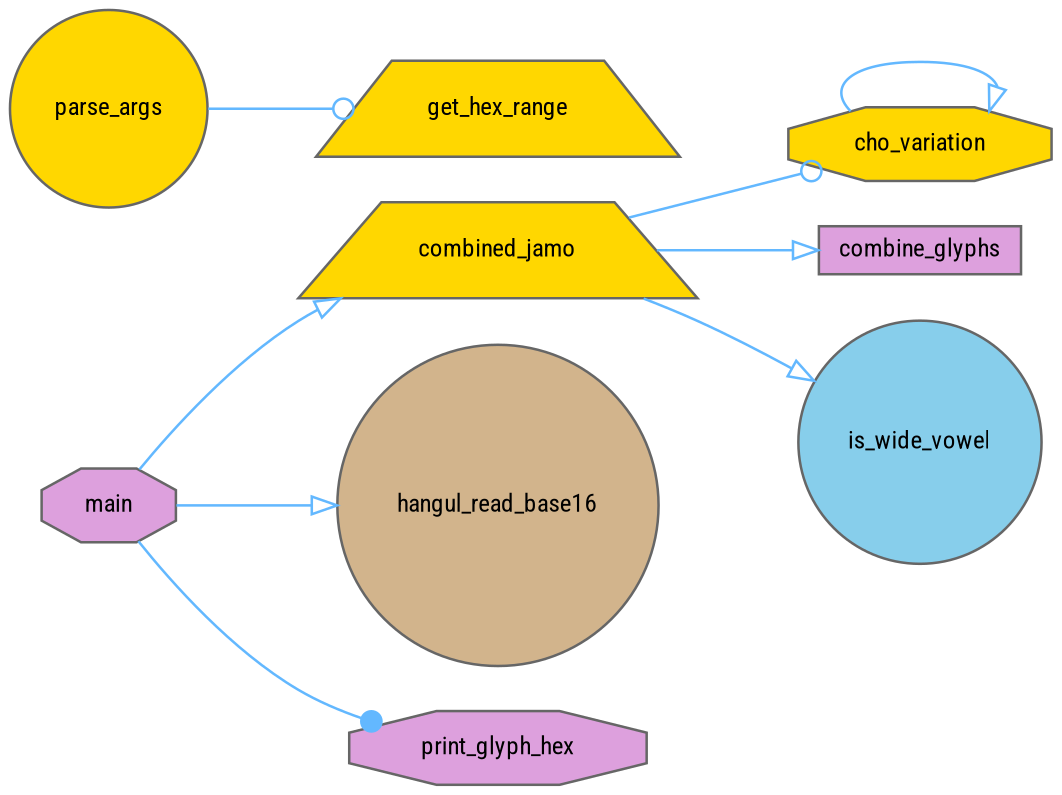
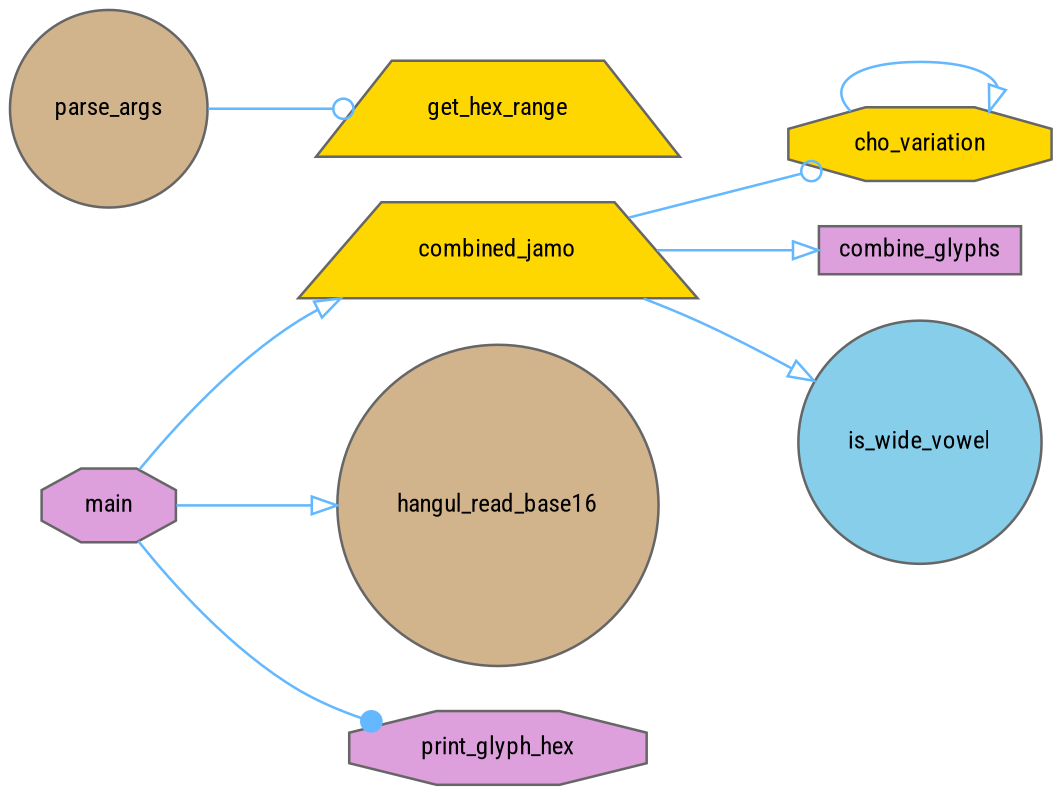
node "parse_args": fillcolor gold -> tan
